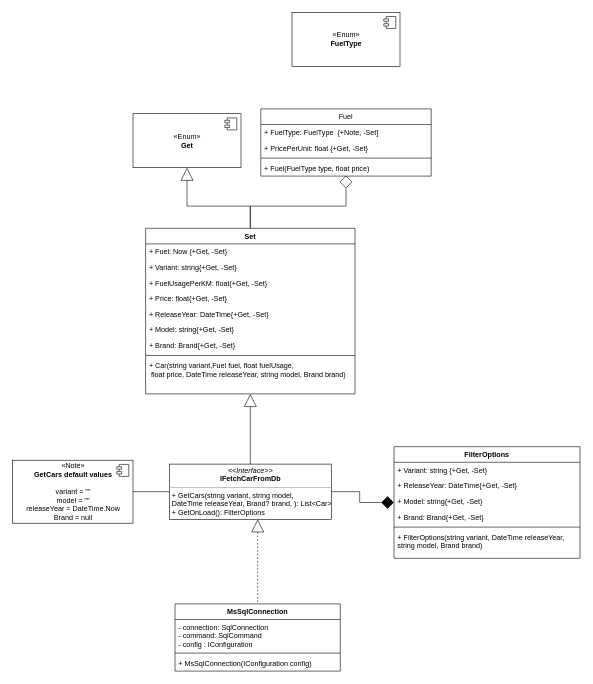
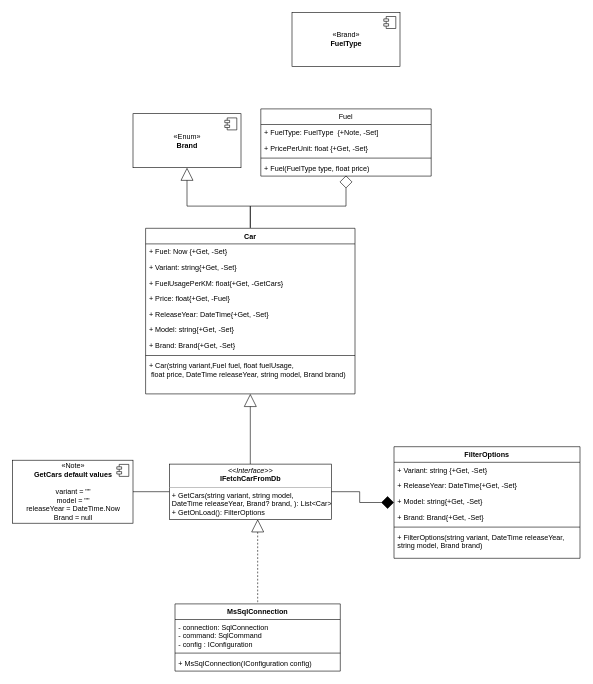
node "«Enum» FuelType": label "«Enum» FuelType" -> "«Brand» FuelType"
node "«Enum» Get": label "«Enum» Get" -> "«Enum» Brand"
node "Set": label "Set" -> "Car"
node "+ FuelUsagePerKM: float{+Get, -Set}": label "+ FuelUsagePerKM: float{+Get, -Set}" -> "+ FuelUsagePerKM: float{+Get, -GetCars}"
node "+ Price: float{+Get, -Set}": label "+ Price: float{+Get, -Set}" -> "+ Price: float{+Get, -Fuel}"
